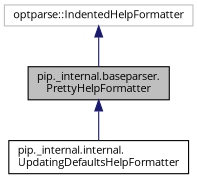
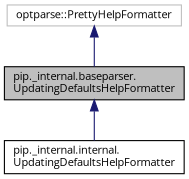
node "optparse::IndentedHelpFormatter": label "optparse::IndentedHelpFormatter" -> "optparse::PrettyHelpFormatter"
node "pip._internal.baseparser. PrettyHelpFormatter": label "pip._internal.baseparser. PrettyHelpFormatter" -> "pip._internal.baseparser. UpdatingDefaultsHelpFormatter"
